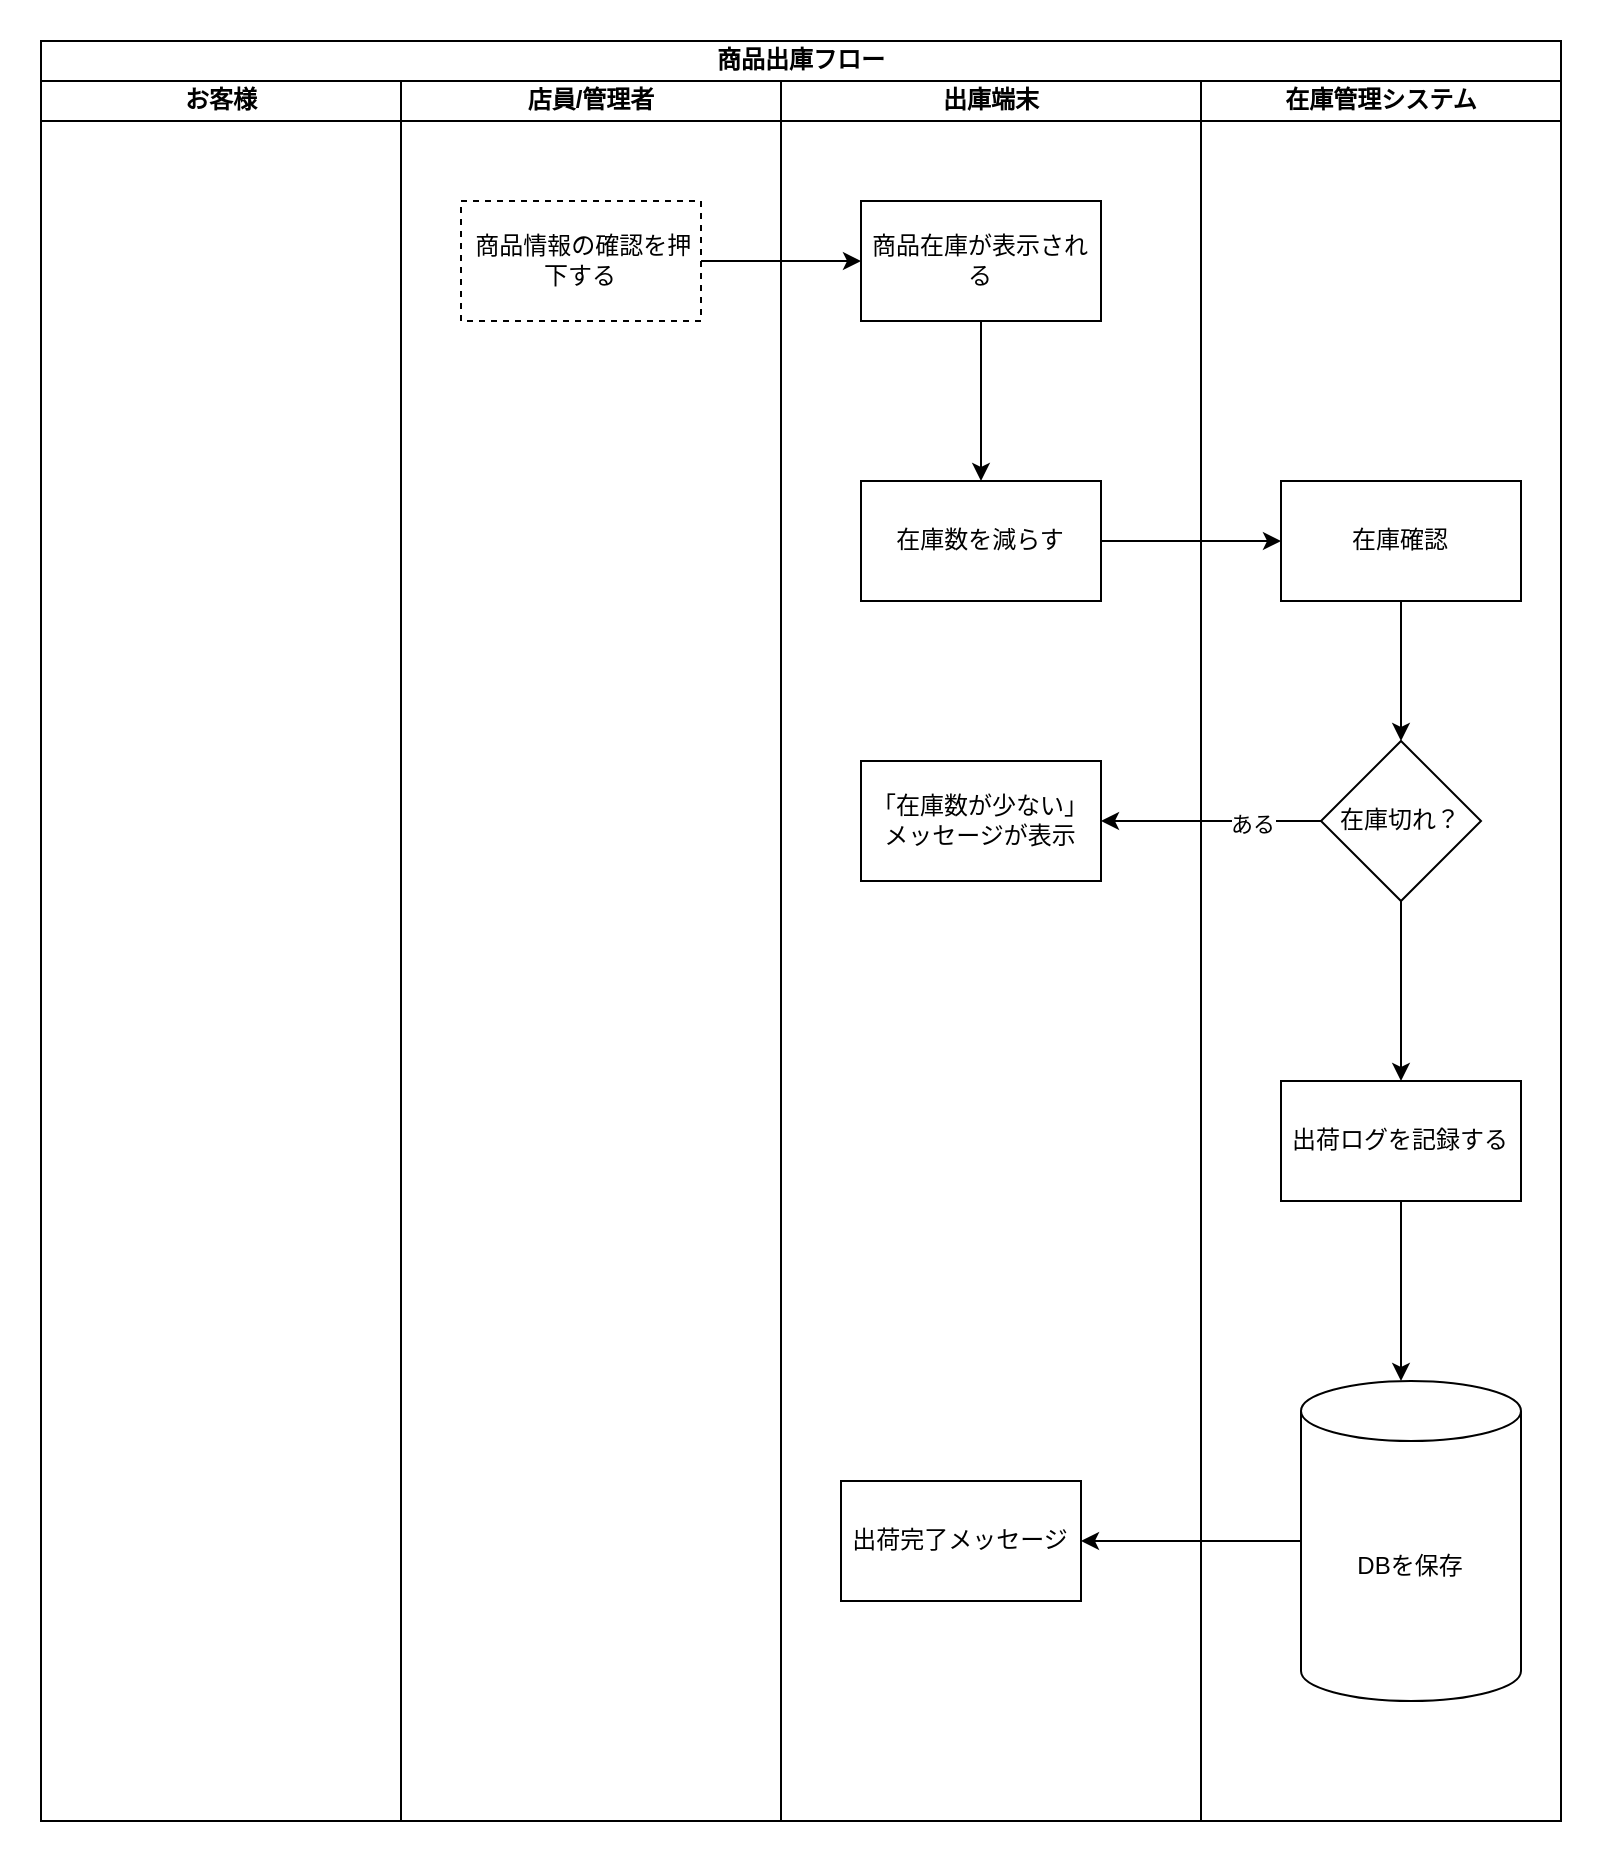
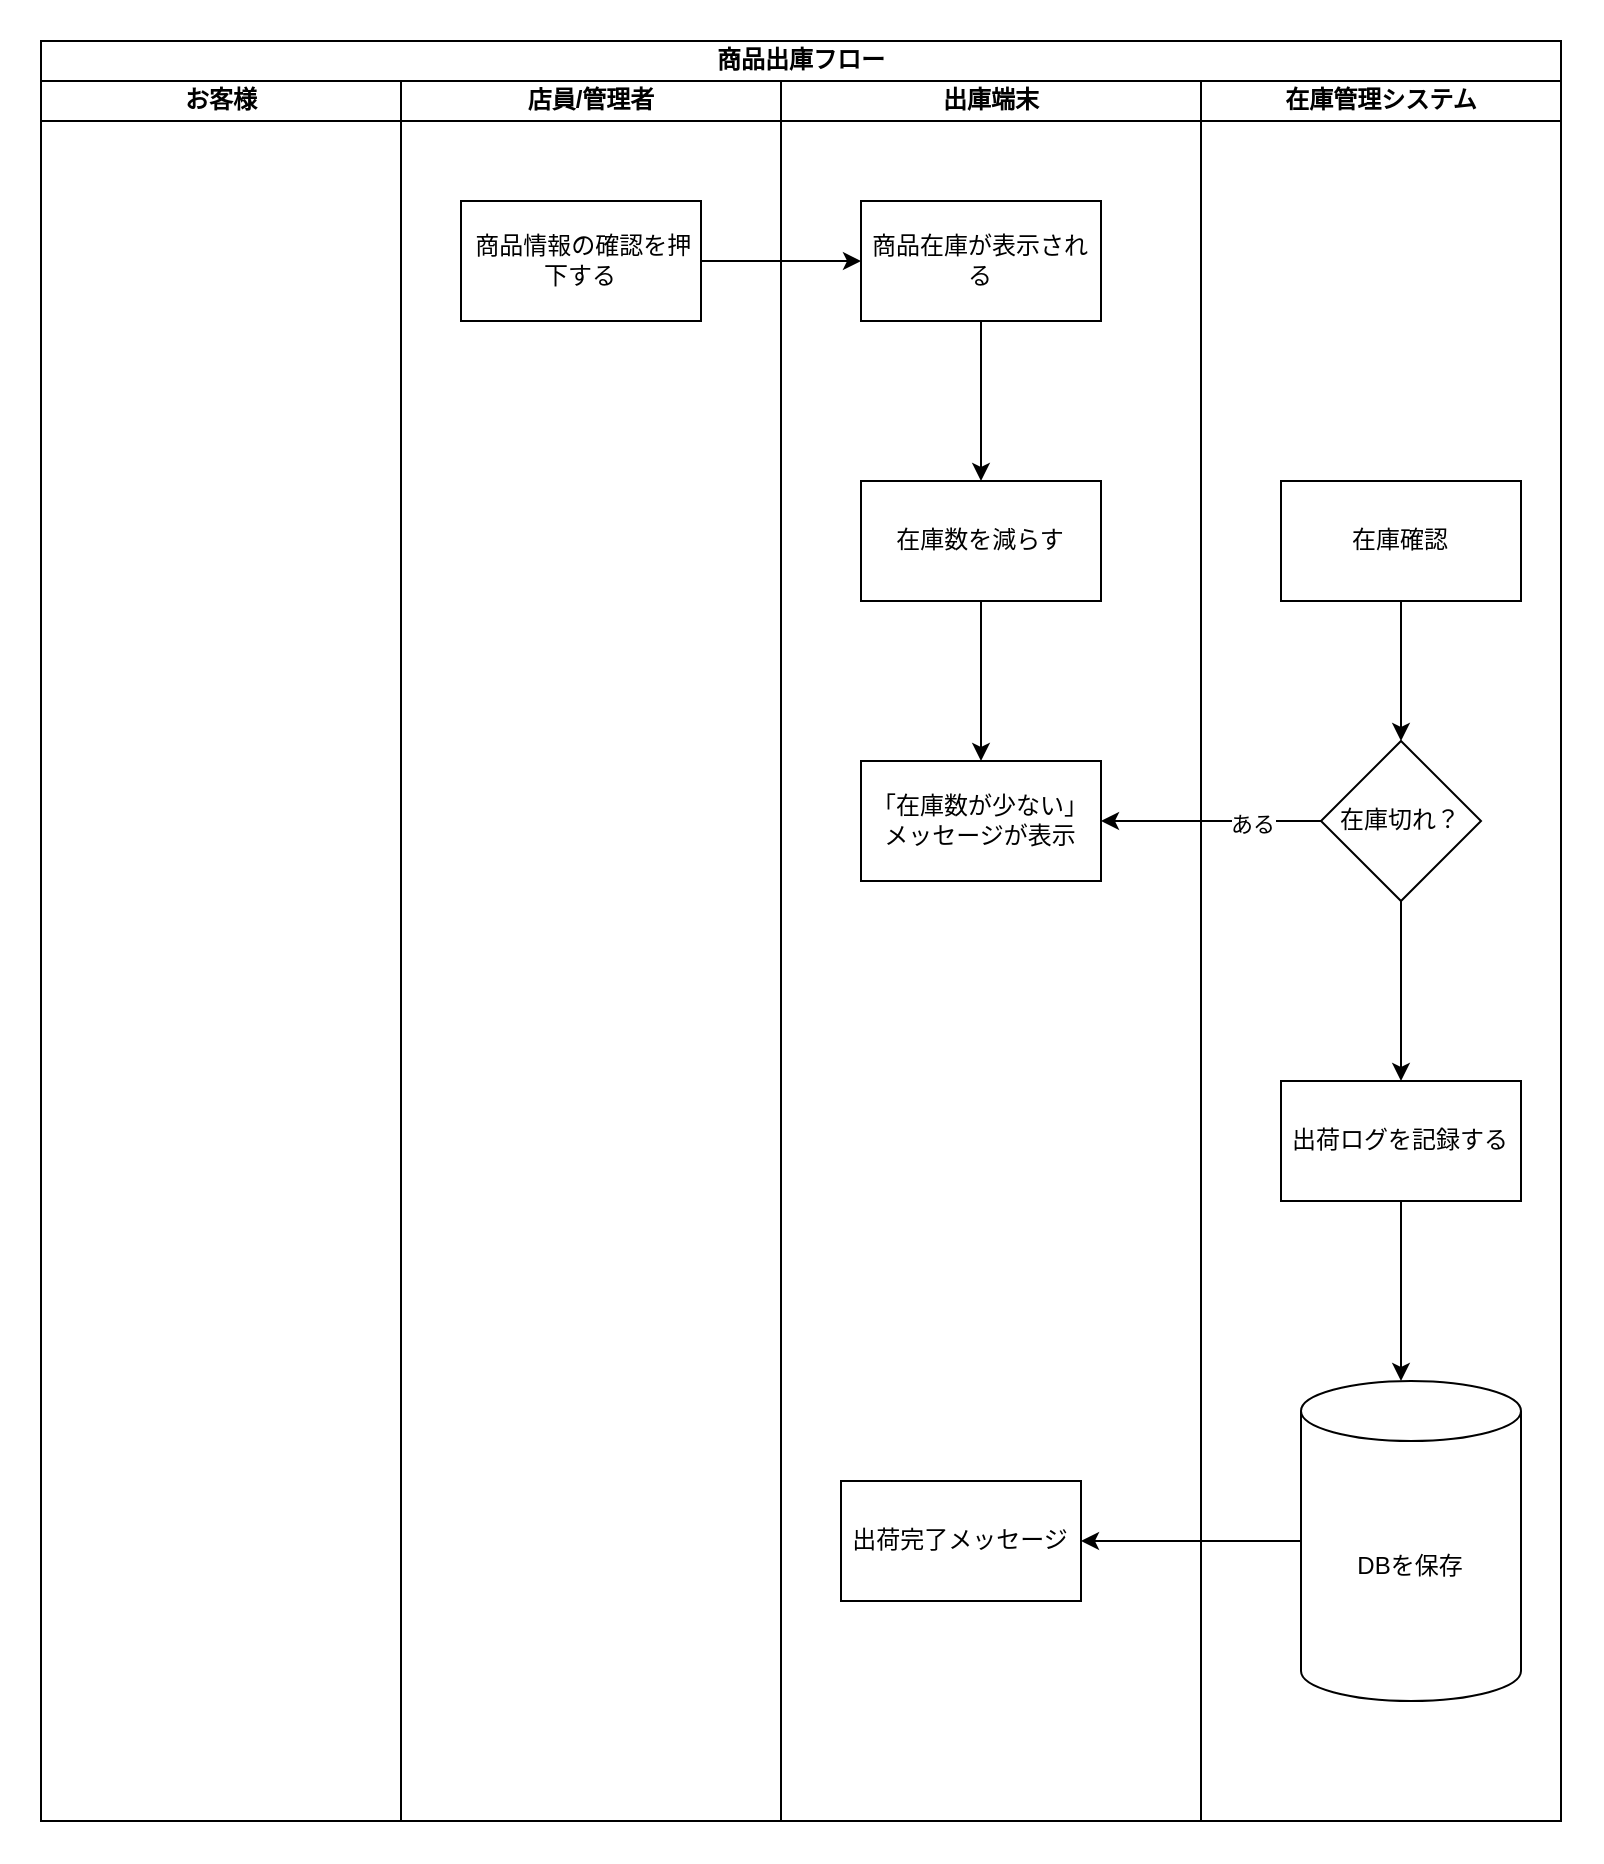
node "商品情報の確認を押下する": style dashed -> solid
edge "在庫数を減らす" -> "在庫確認": now "在庫数を減らす" -> "「在庫数が少ない」メッセージが表示"
